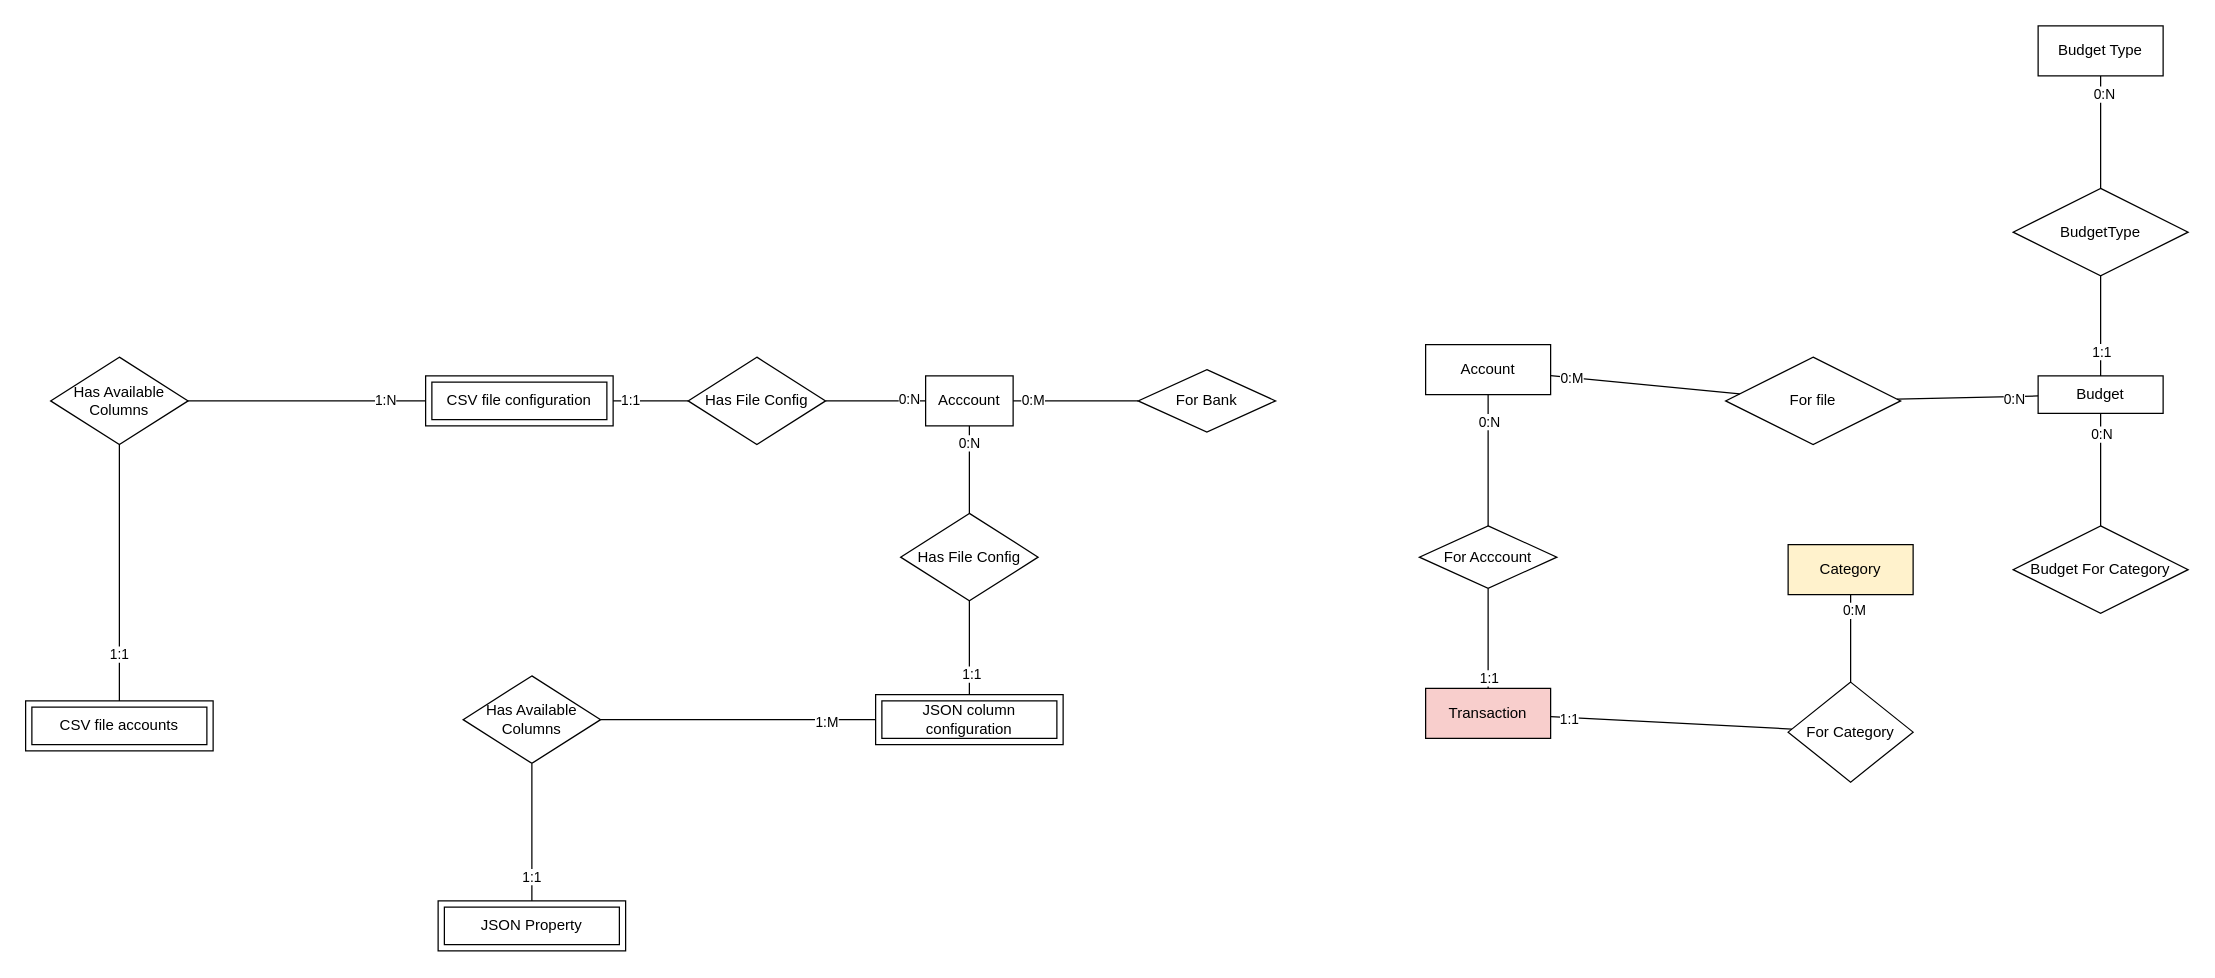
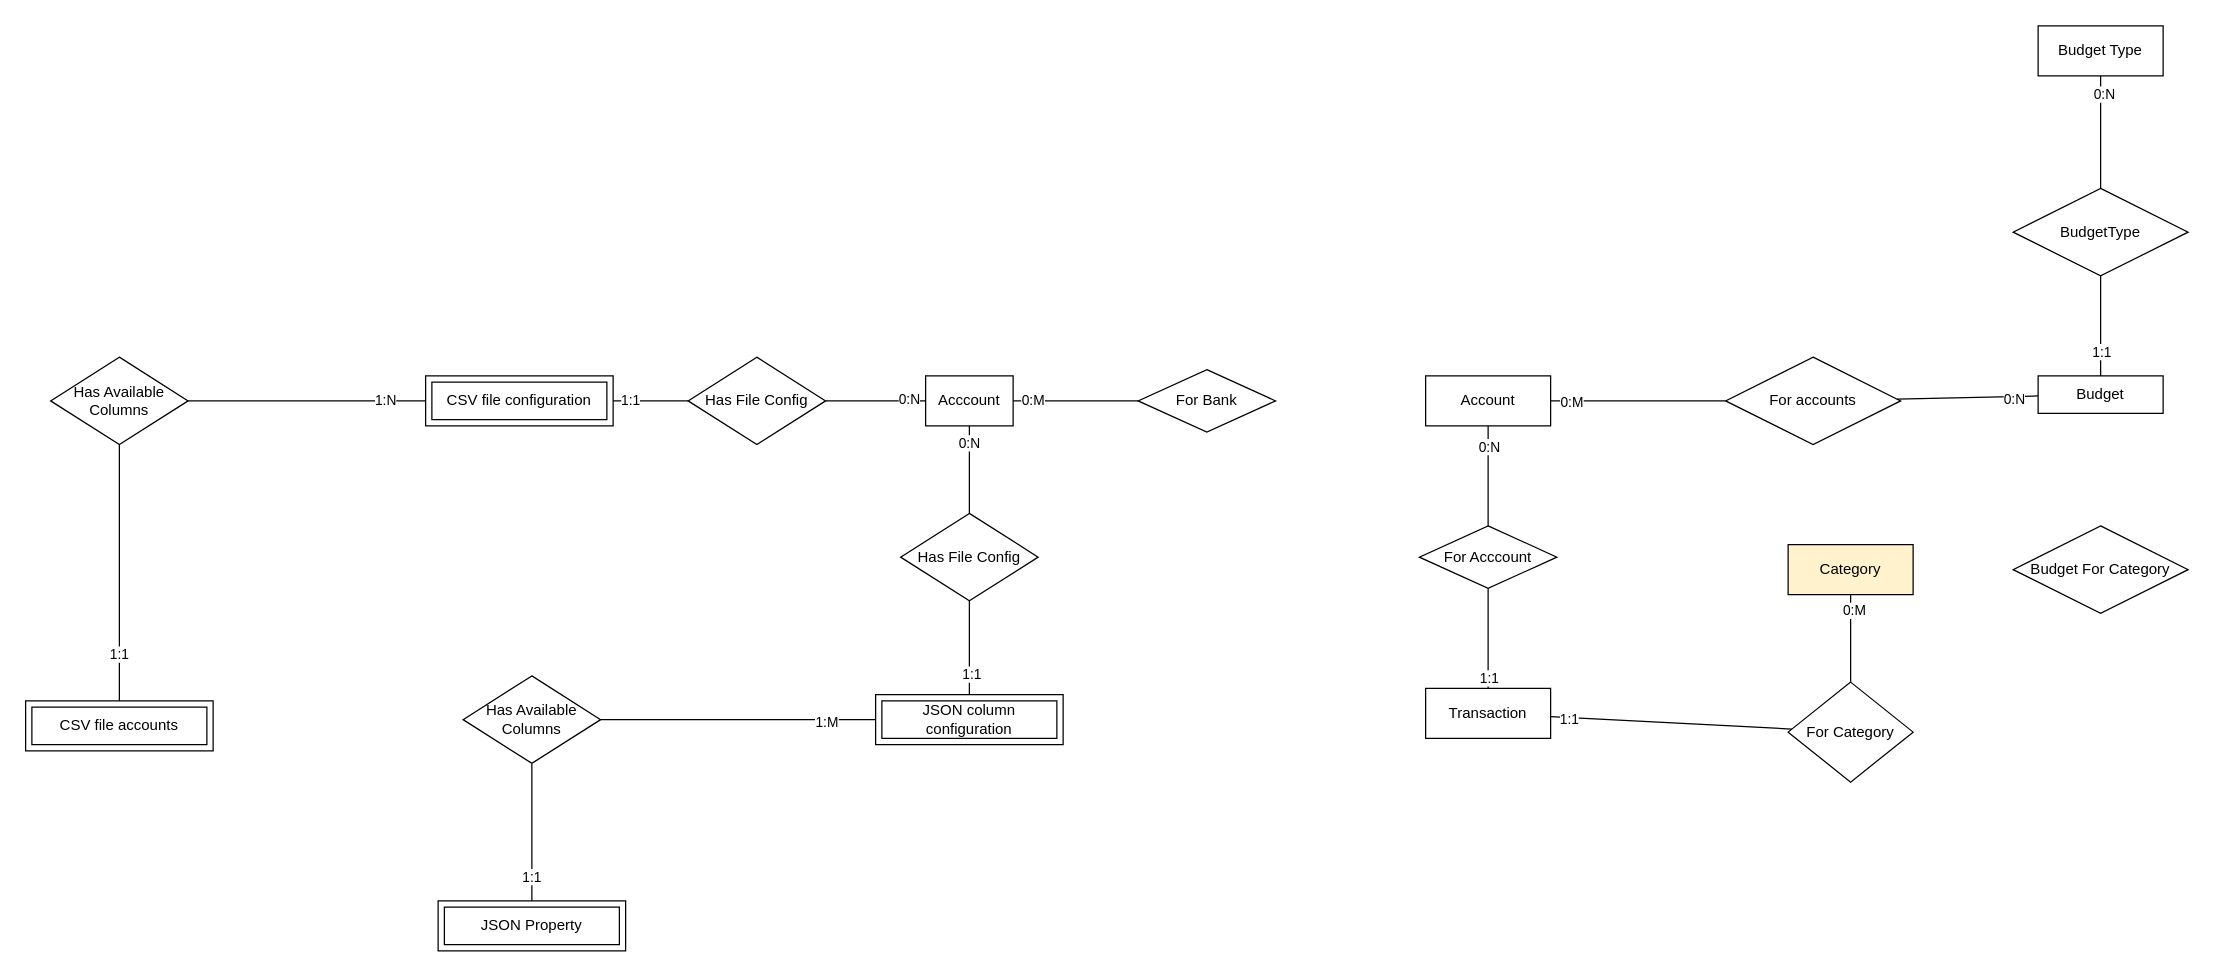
node "Account": moved (1488, 369) -> (1488, 401)
node "For file": label "For file" -> "For accounts"
edge "Budget" -- "Budget For Category": removed, label "0:N"
node "Transaction": fillcolor #f8cecc -> #ffffff
